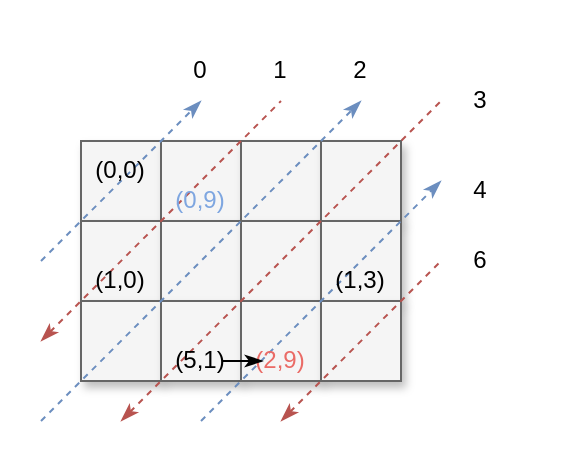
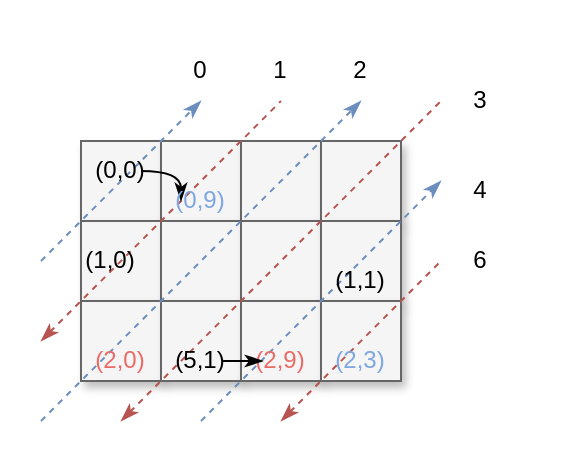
edge "(0,0)" -> "(0,9)": added
node "(1,0)": moved (121, 281) -> (111, 261)
node "(1,3)": label "(1,3)" -> "(1,1)"
node "(2,0)": added
node "(2,3)": added
